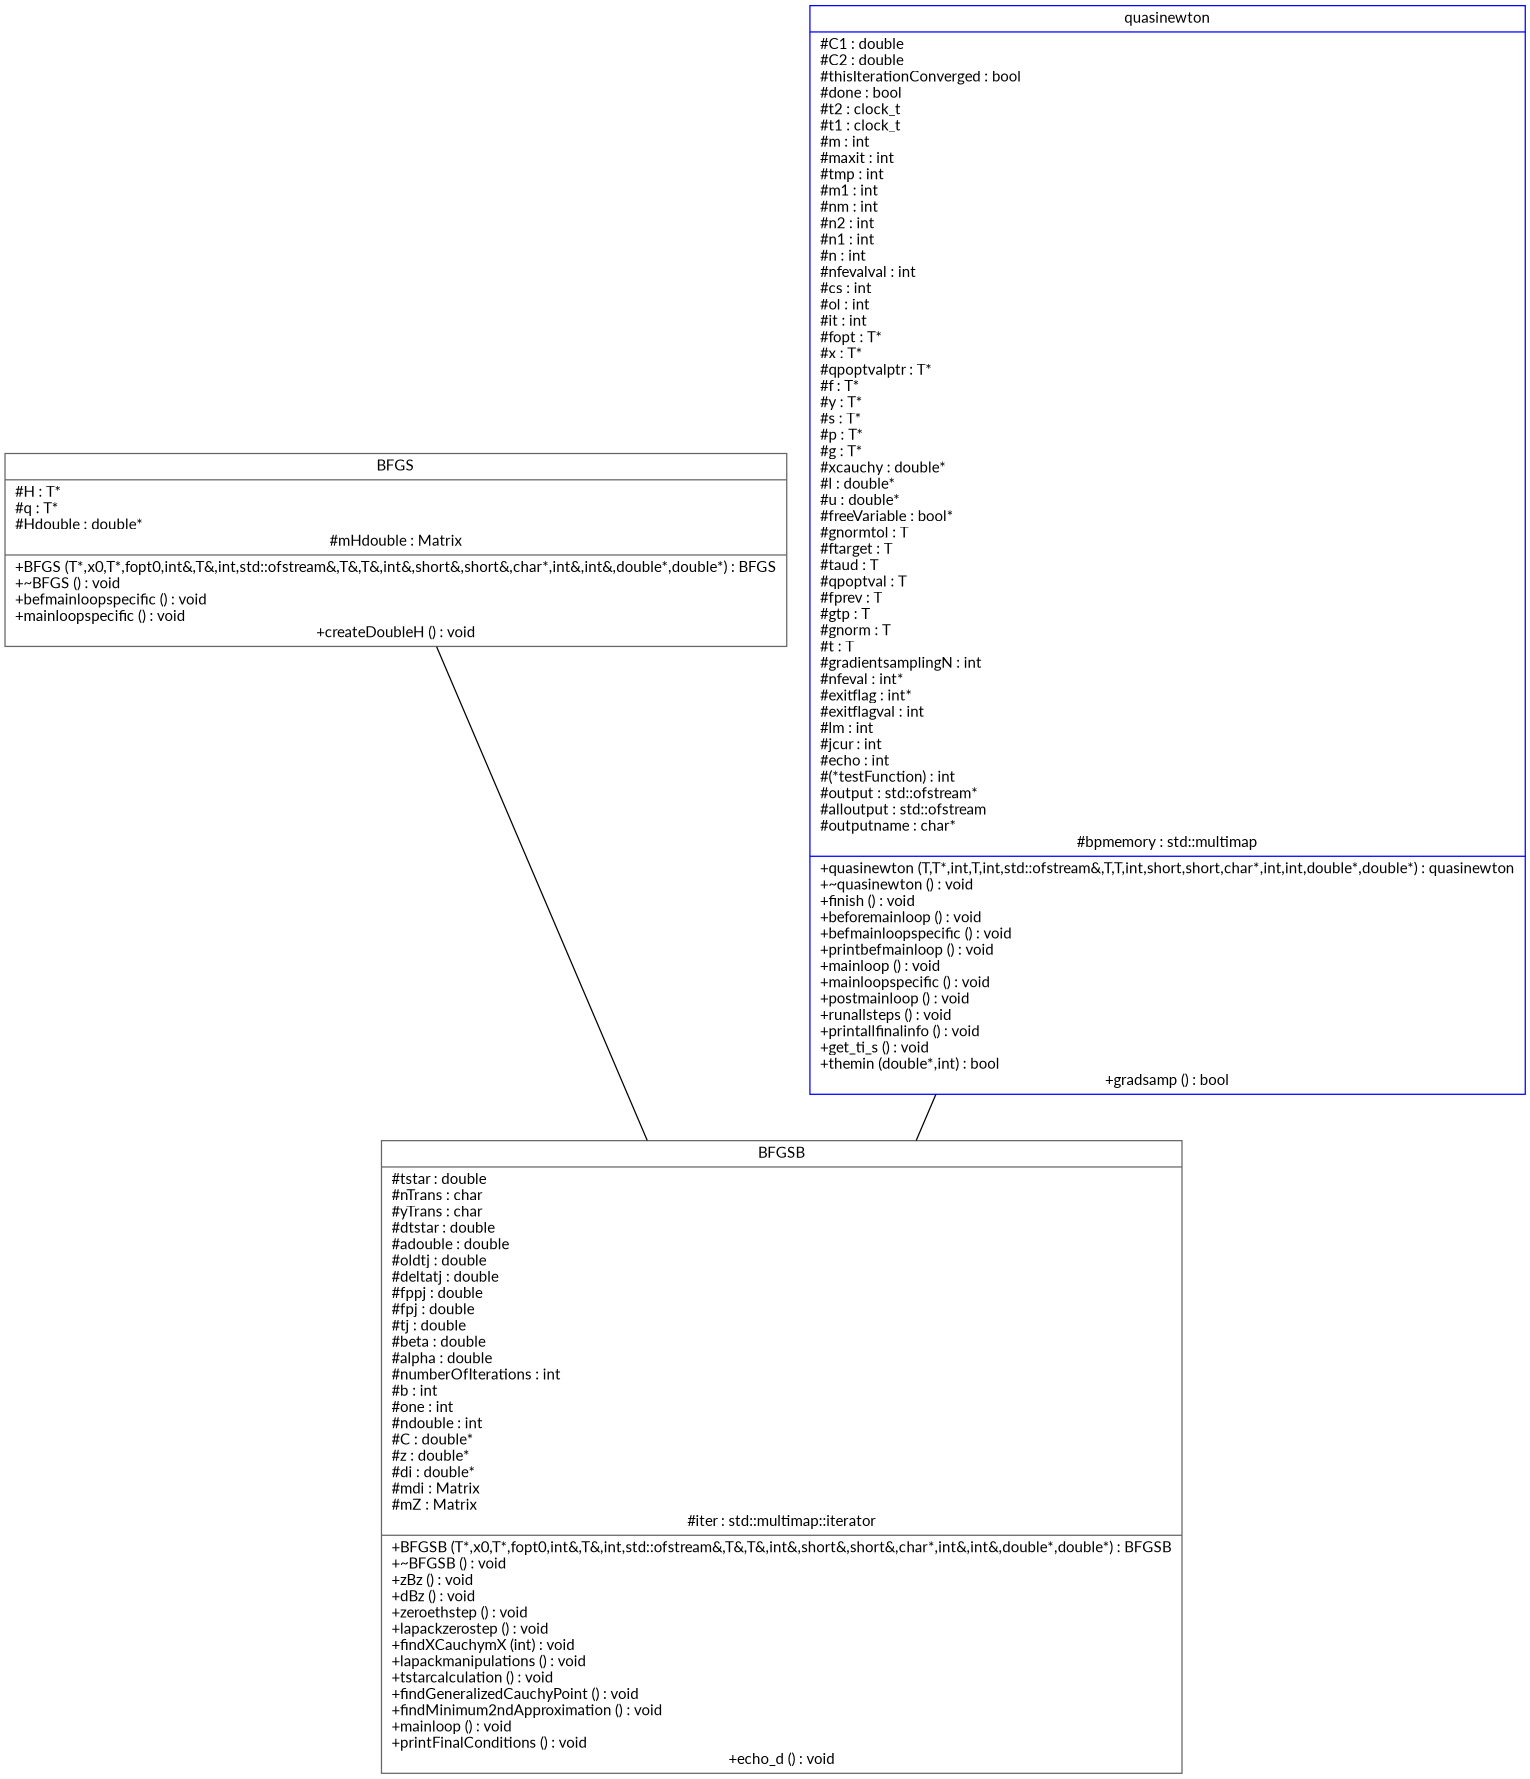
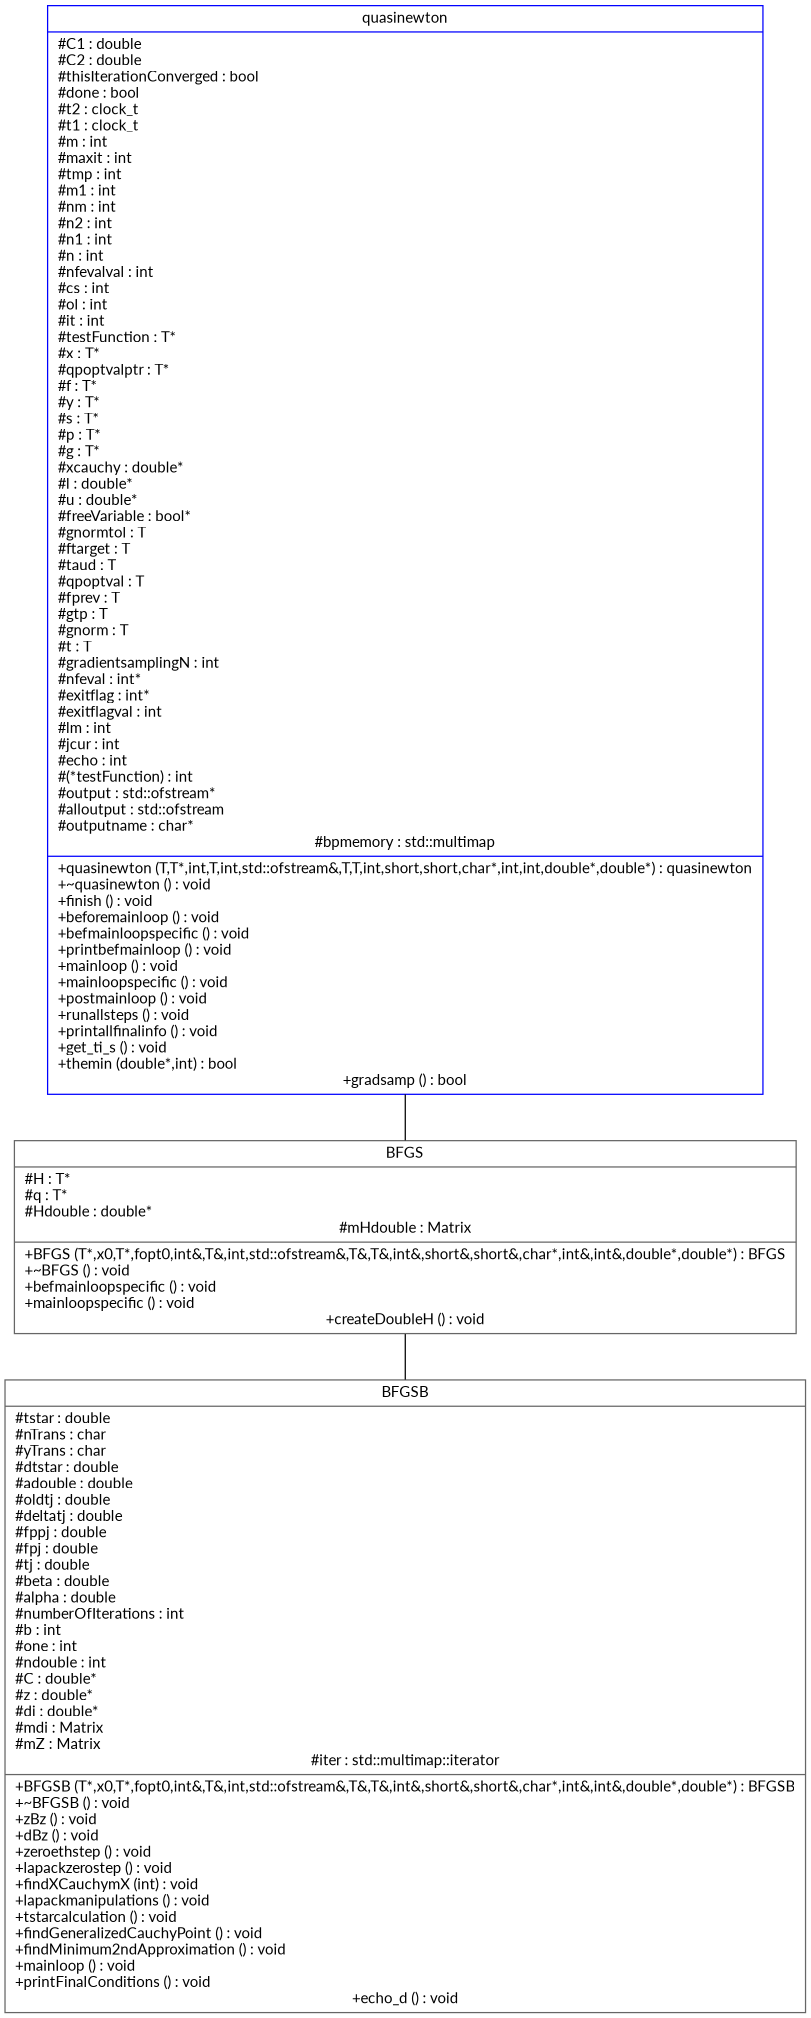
node "quasinewton": text "#fopt : T*" -> "#testFunction : T*"
edge "quasinewton" -- "BFGSB": now "quasinewton" -- "BFGS"
